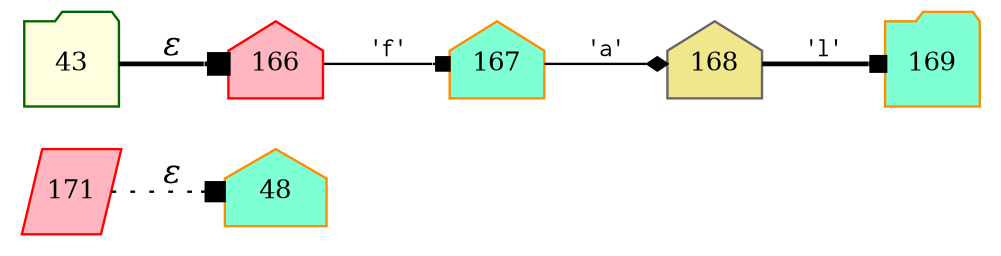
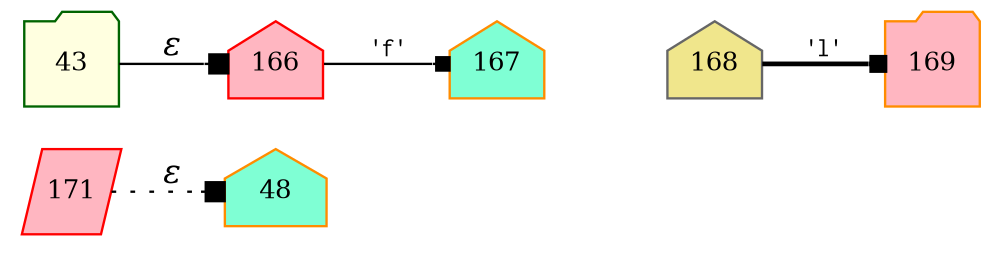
edge "43" -> "166": style bold -> solid
edge "167" -> "168": removed, label "'a'"
node "169": fillcolor aquamarine -> lightpink
